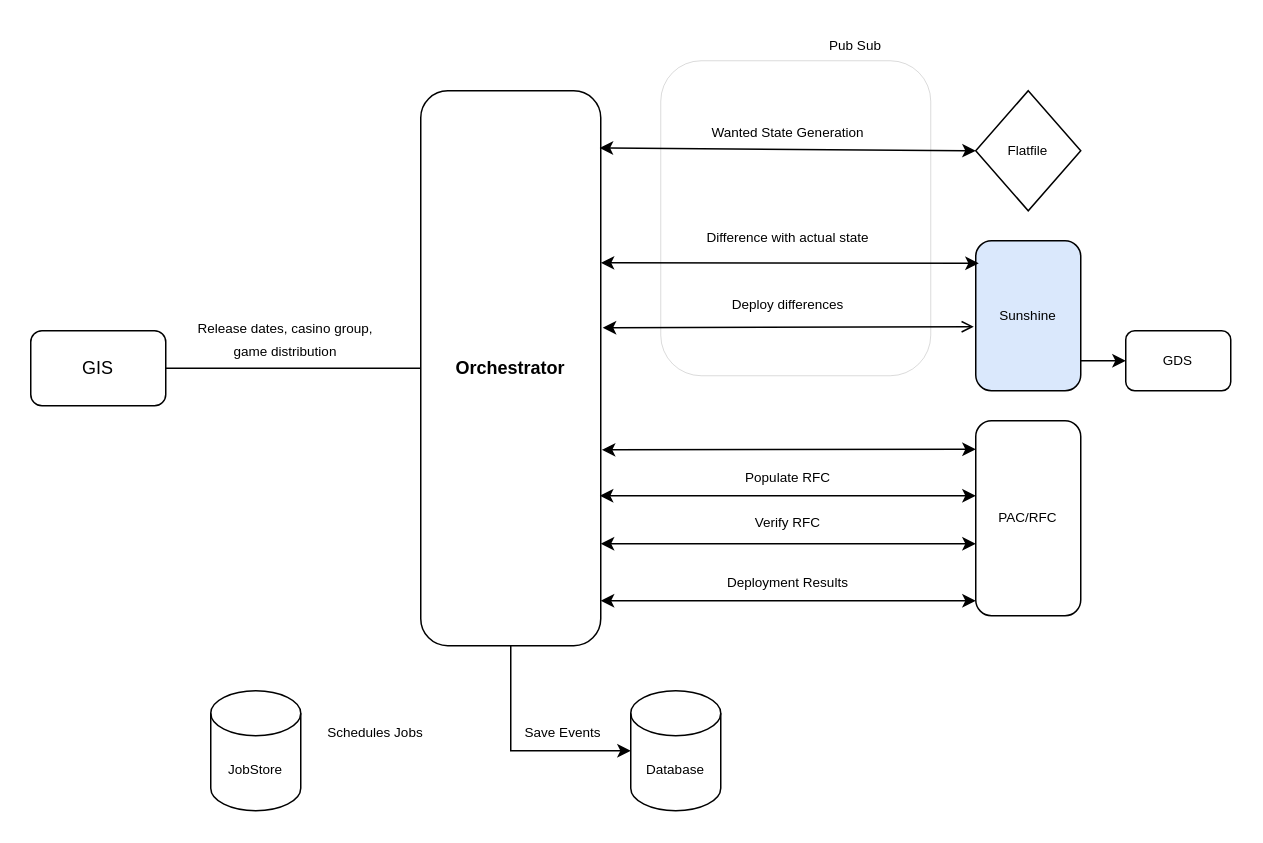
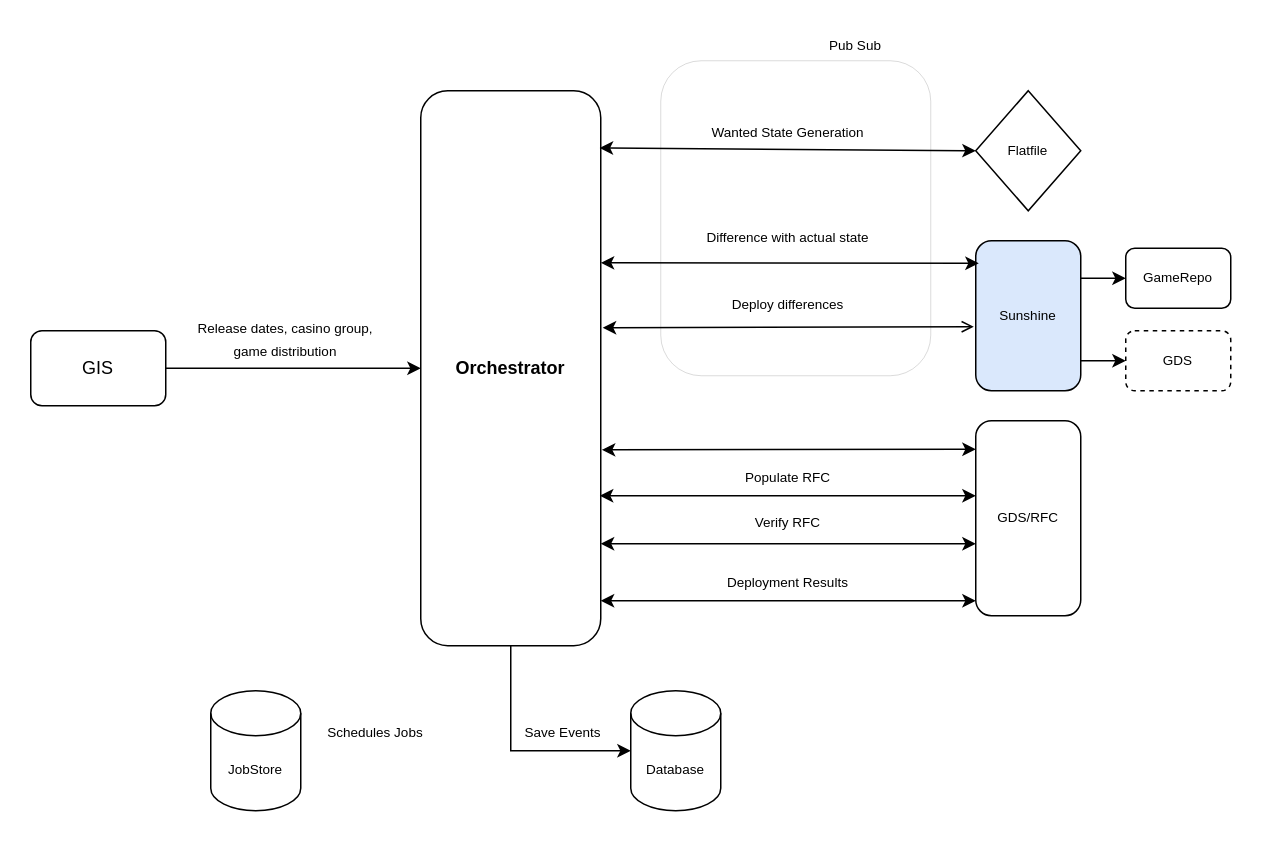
edge "Sunshine" -> "GameRepo": added
node "GameRepo": added
node "GDS": style solid -> dashed
edge "GIS" -- "Orchestrator": arrowhead none -> classic
node "PAC/RFC": label "PAC/RFC" -> "GDS/RFC"
